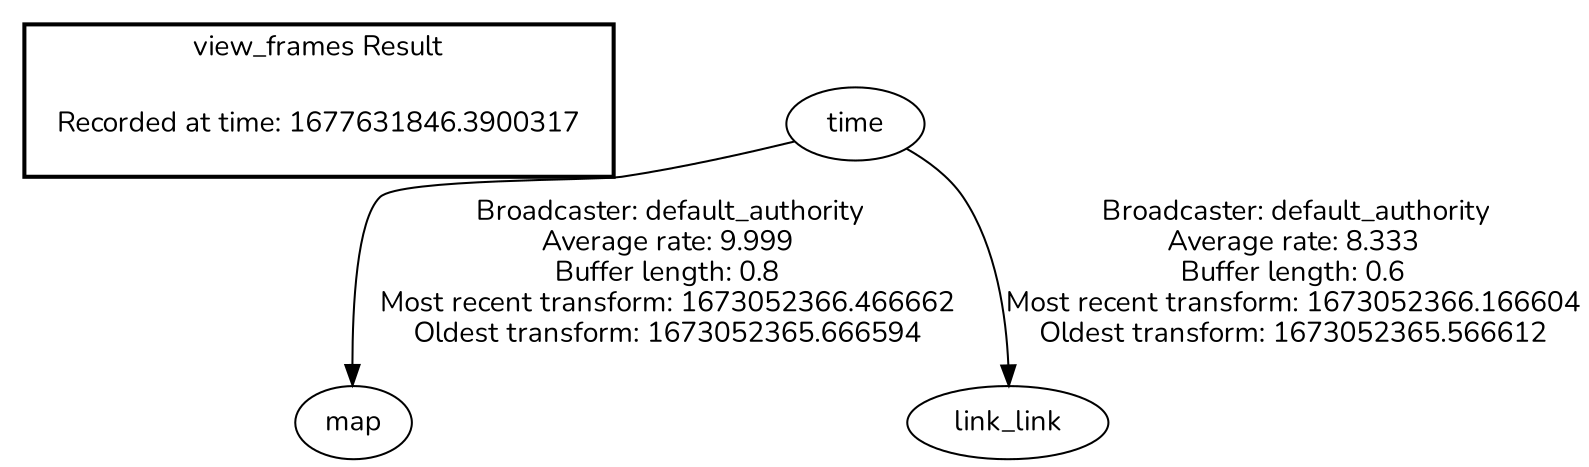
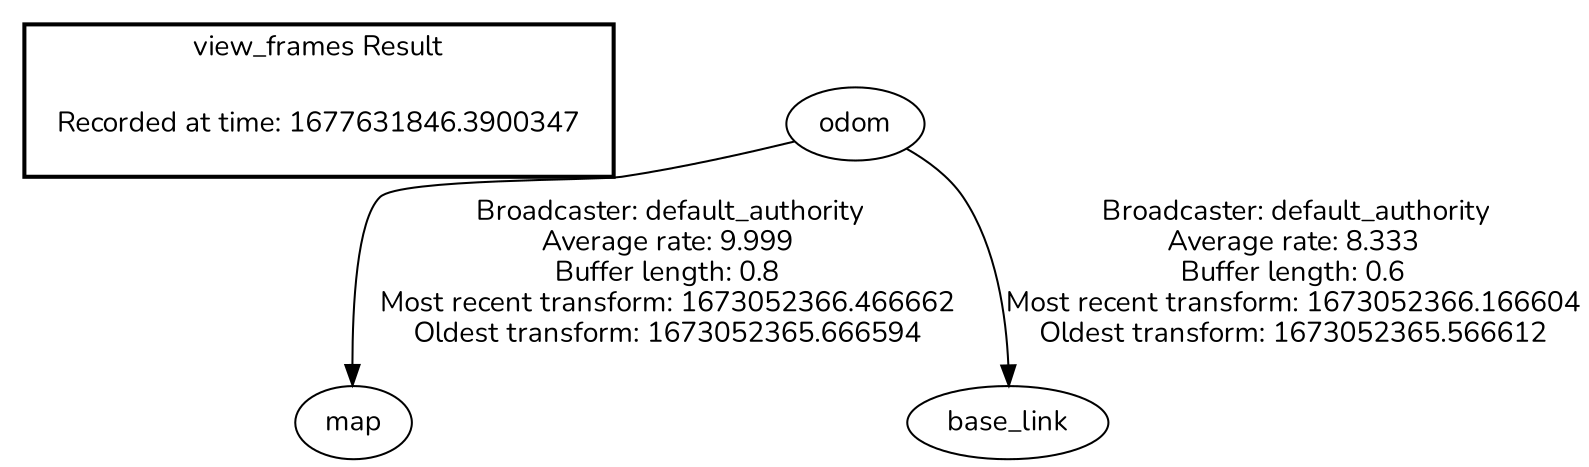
node "Recorded at time: 1677631846.3900317": label "Recorded at time: 1677631846.3900317" -> "Recorded at time: 1677631846.3900347"
node "time": label "time" -> "odom"
node "link_link": label "link_link" -> "base_link"
